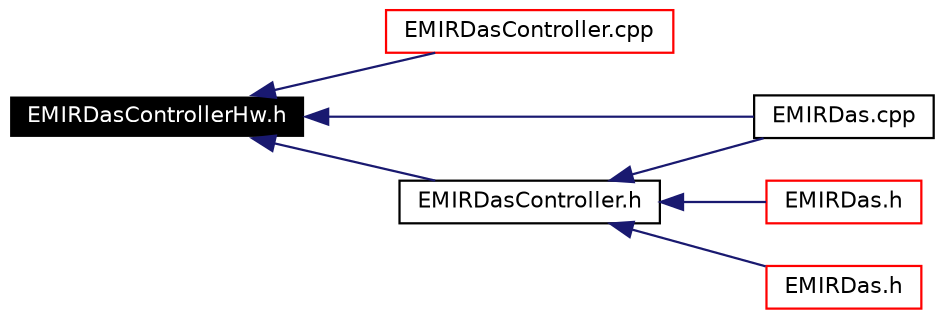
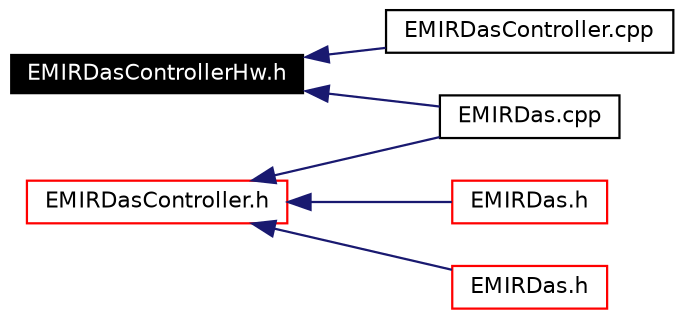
node "EMIRDasController.cpp": color red -> black
edge "EMIRDasController.h" -> "EMIRDasControllerHw.h": removed
node "EMIRDasController.h": color black -> red
